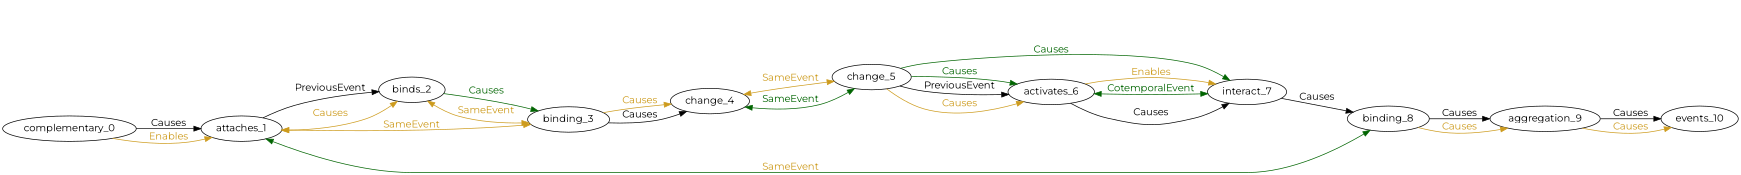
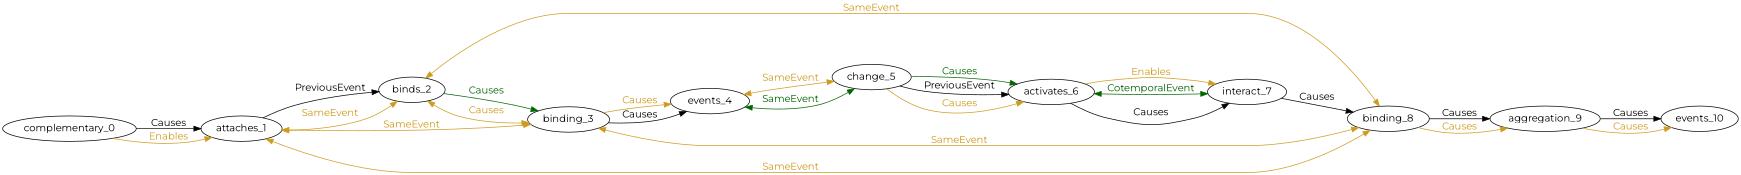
edge "binds_2" -- "binding_8": added, label "SameEvent"
edge "change_5" -> "interact_7": removed, label "Causes"
node "change_4": label "change_4" -> "events_4"
edge "binds_2" -- "binding_3": label "SameEvent" -> "Causes"
edge "binds_2" -- "attaches_1": label "Causes" -> "SameEvent"
edge "binding_8" -- "binding_3": added, label "SameEvent"
edge "binding_8" -- "attaches_1": color darkgreen -> goldenrod3
